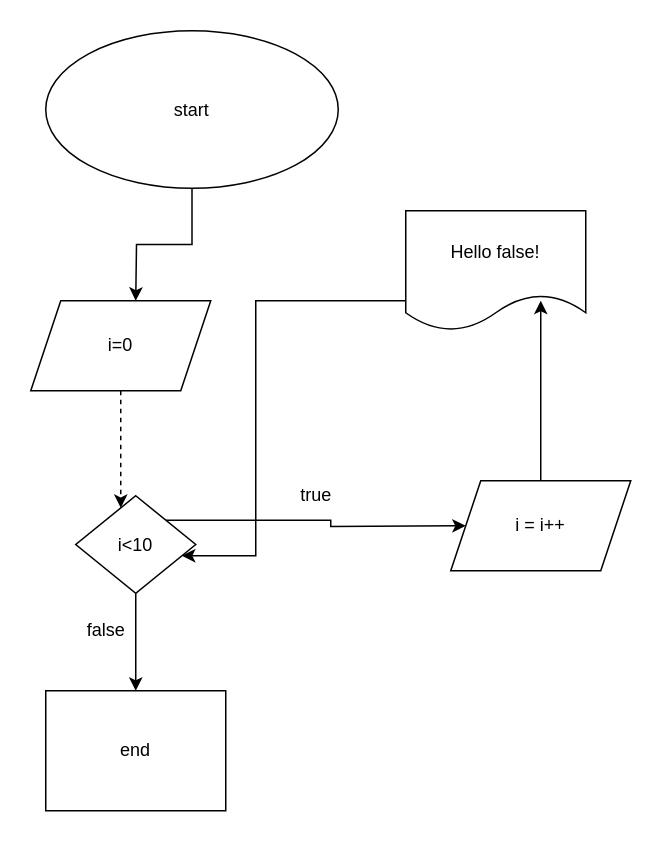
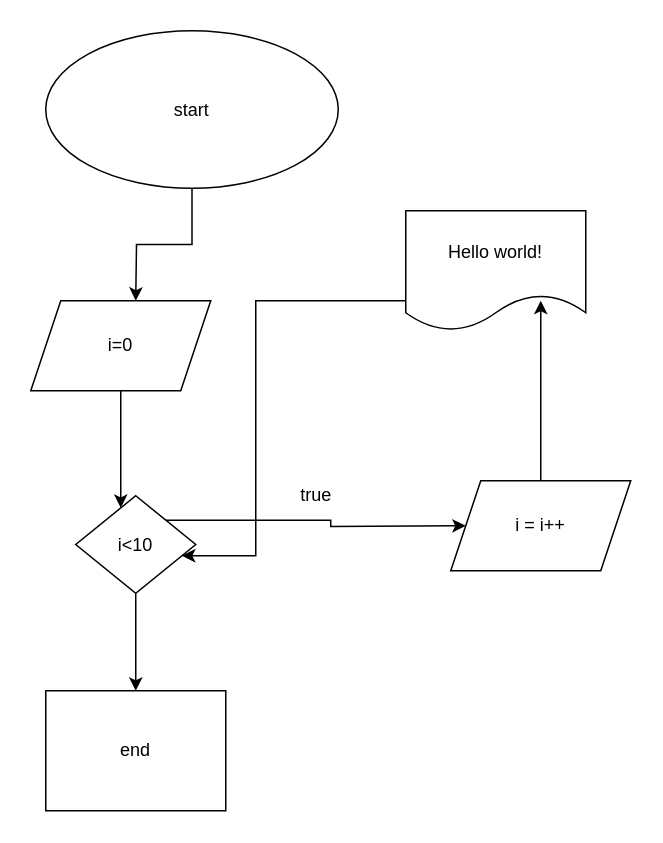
node "Hello false!": label "Hello false!" -> "Hello world!"
edge "i=0" -> "i<10": style dashed -> solid
node "false": removed
